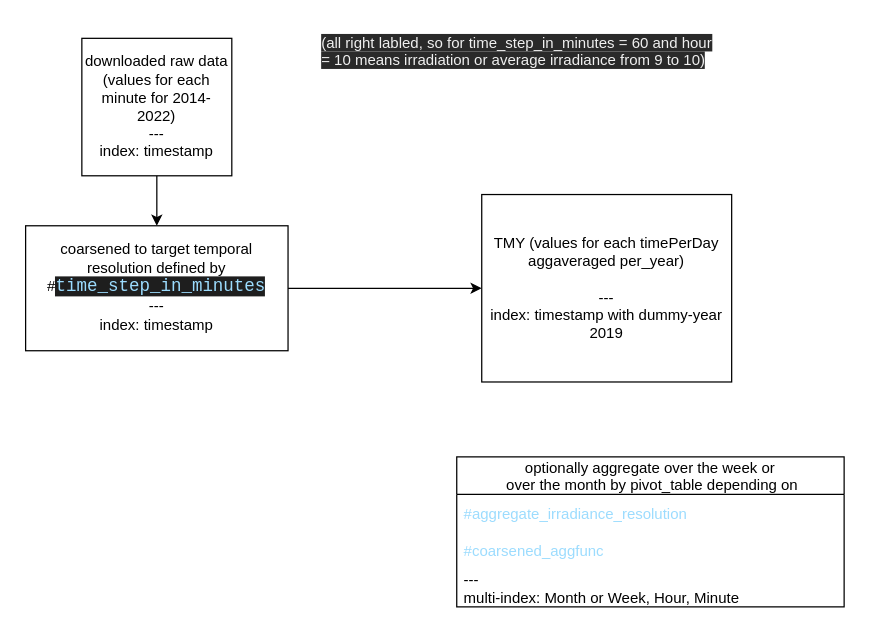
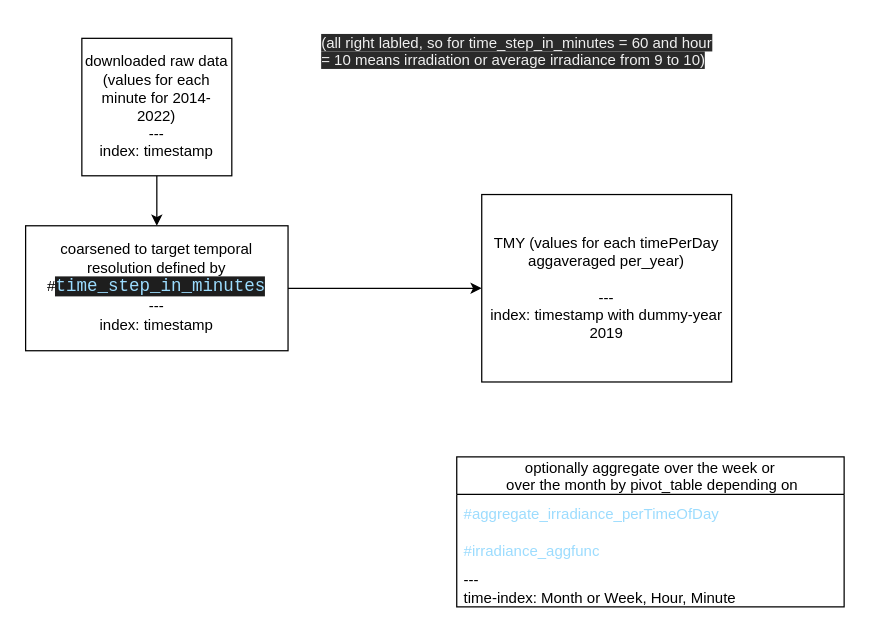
node "#aggregate_irradiance_resolution": label "#aggregate_irradiance_resolution" -> "#aggregate_irradiance_perTimeOfDay"
node "#coarsened_aggfunc": label "#coarsened_aggfunc" -> "#irradiance_aggfunc"
node "--- multi-index: Month or Week, Hour, Minute": label "--- multi-index: Month or Week, Hour, Minute" -> "--- time-index: Month or Week, Hour, Minute"
